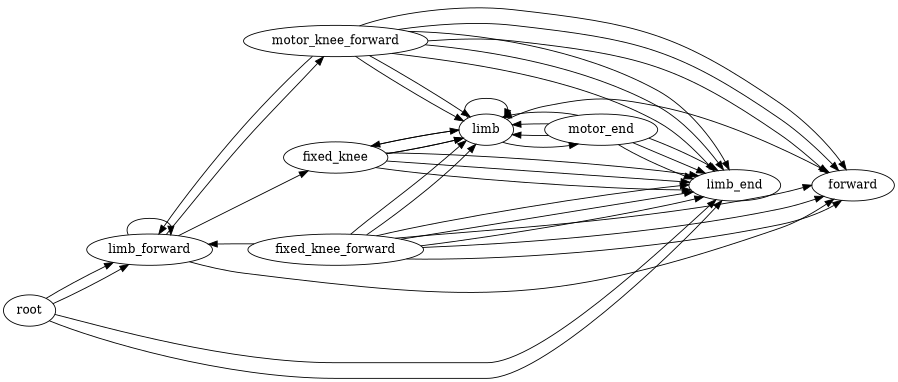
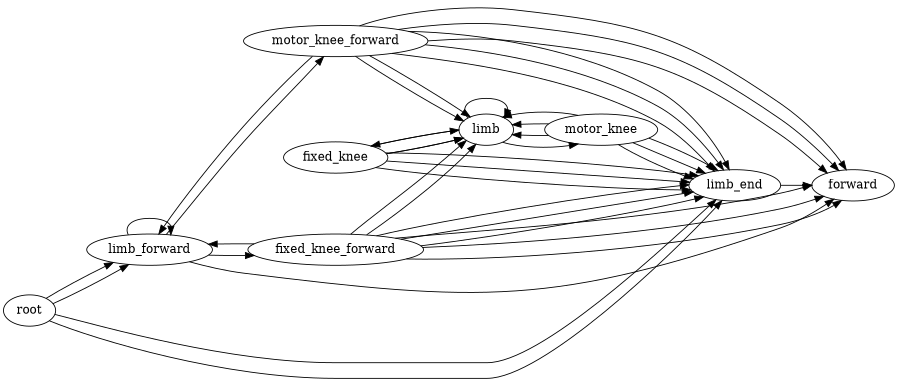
edge "limb" -> "forward": now "limb_end" -> "forward"
node "motor_end": label "motor_end" -> "motor_knee"
edge "limb_forward" -> "fixed_knee": now "limb_forward" -> "fixed_knee_forward"
